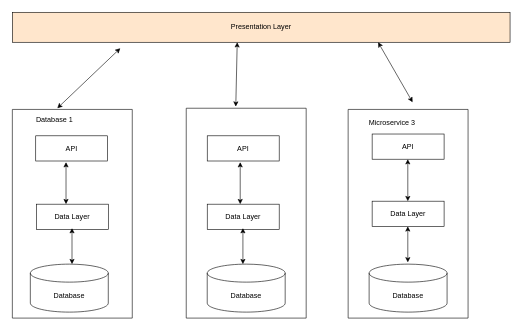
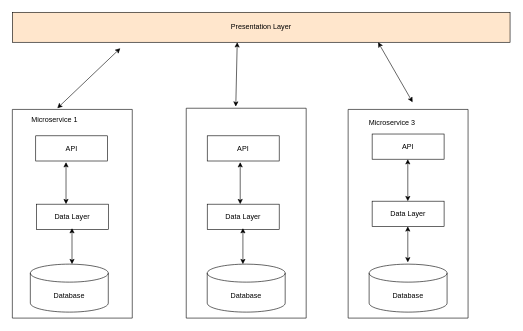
node "Database 1": label "Database 1" -> "Microservice 1"
